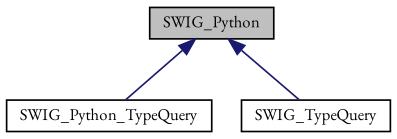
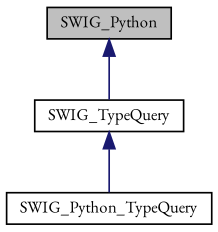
edge "SWIG_Python_TypeQuery" -> "SWIG_Python": now "SWIG_Python_TypeQuery" -> "SWIG_TypeQuery"
